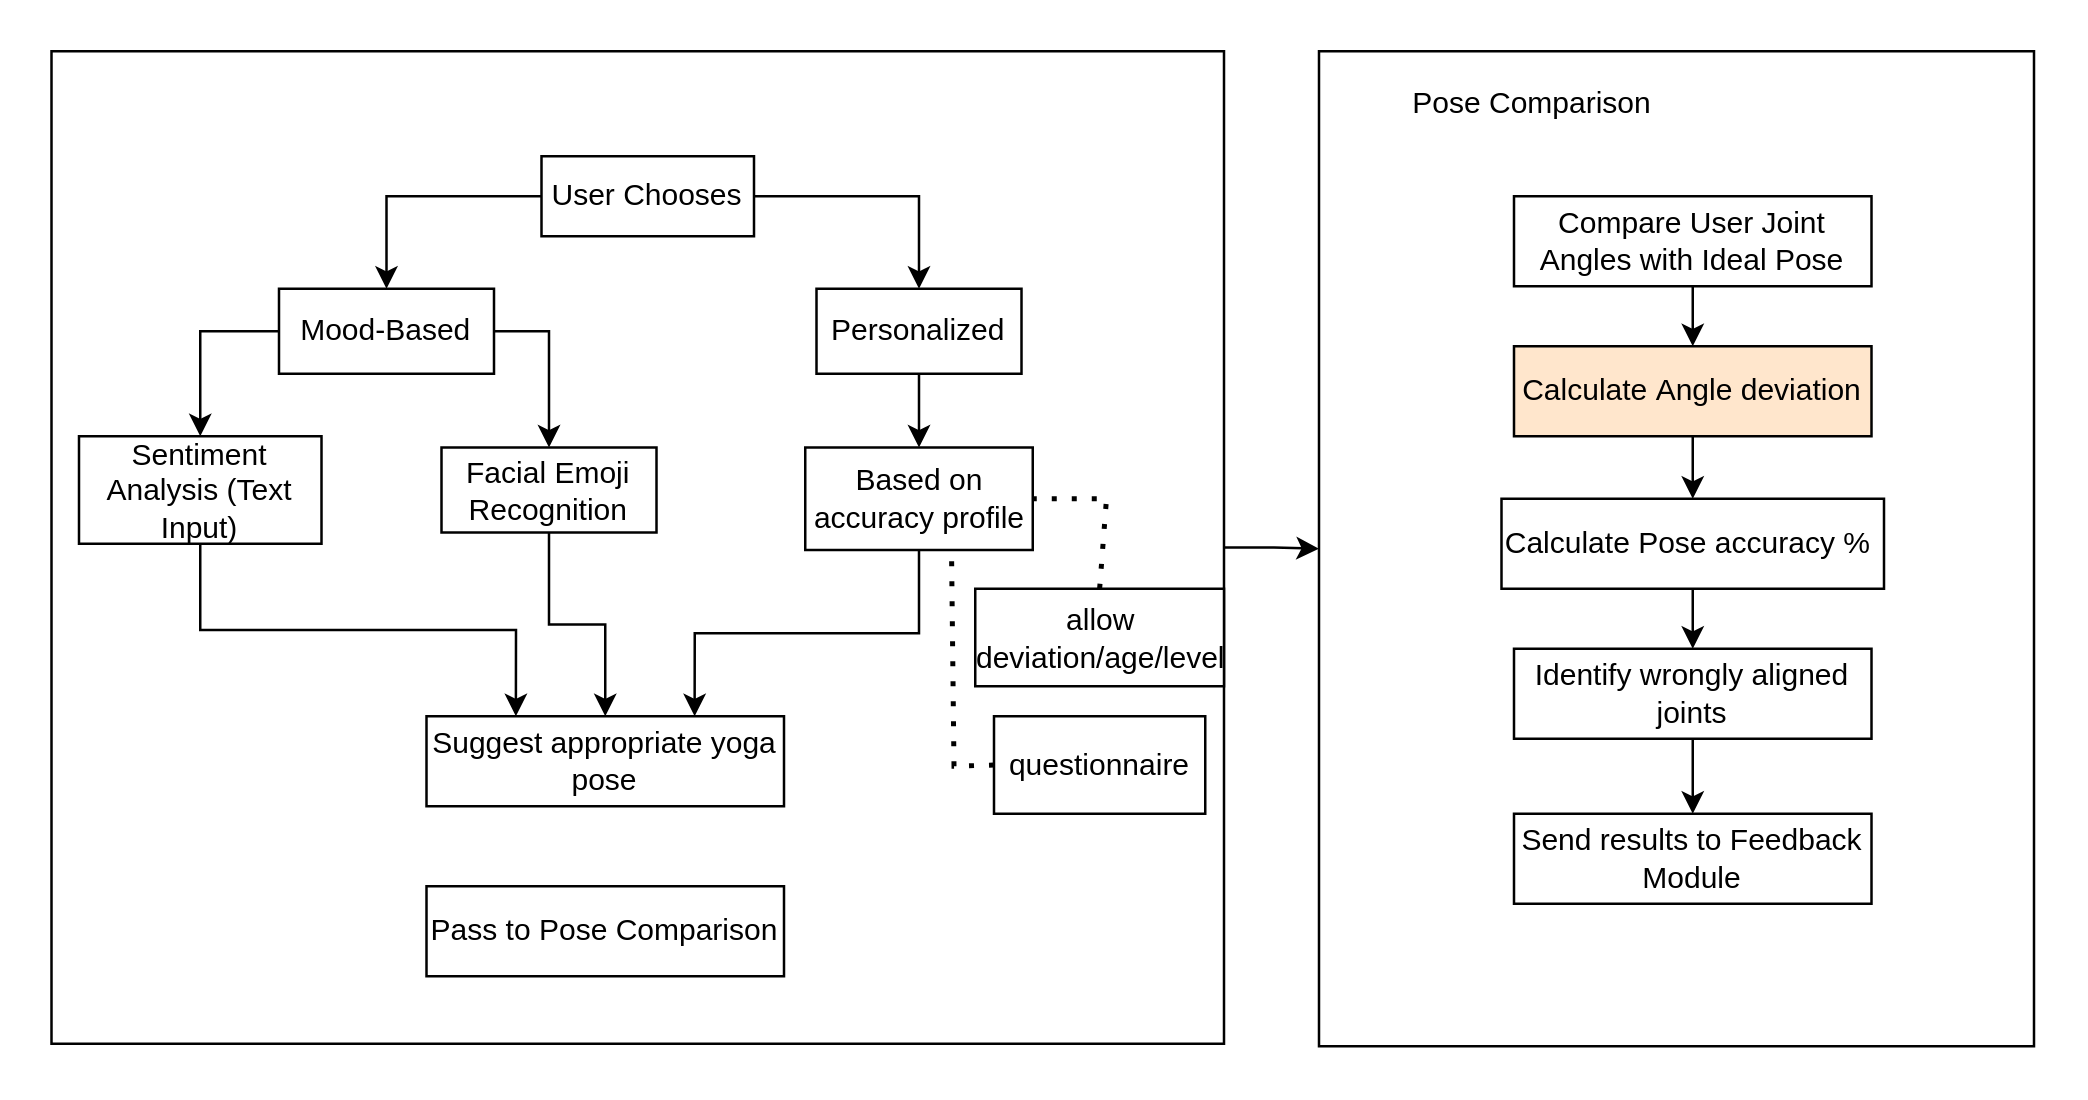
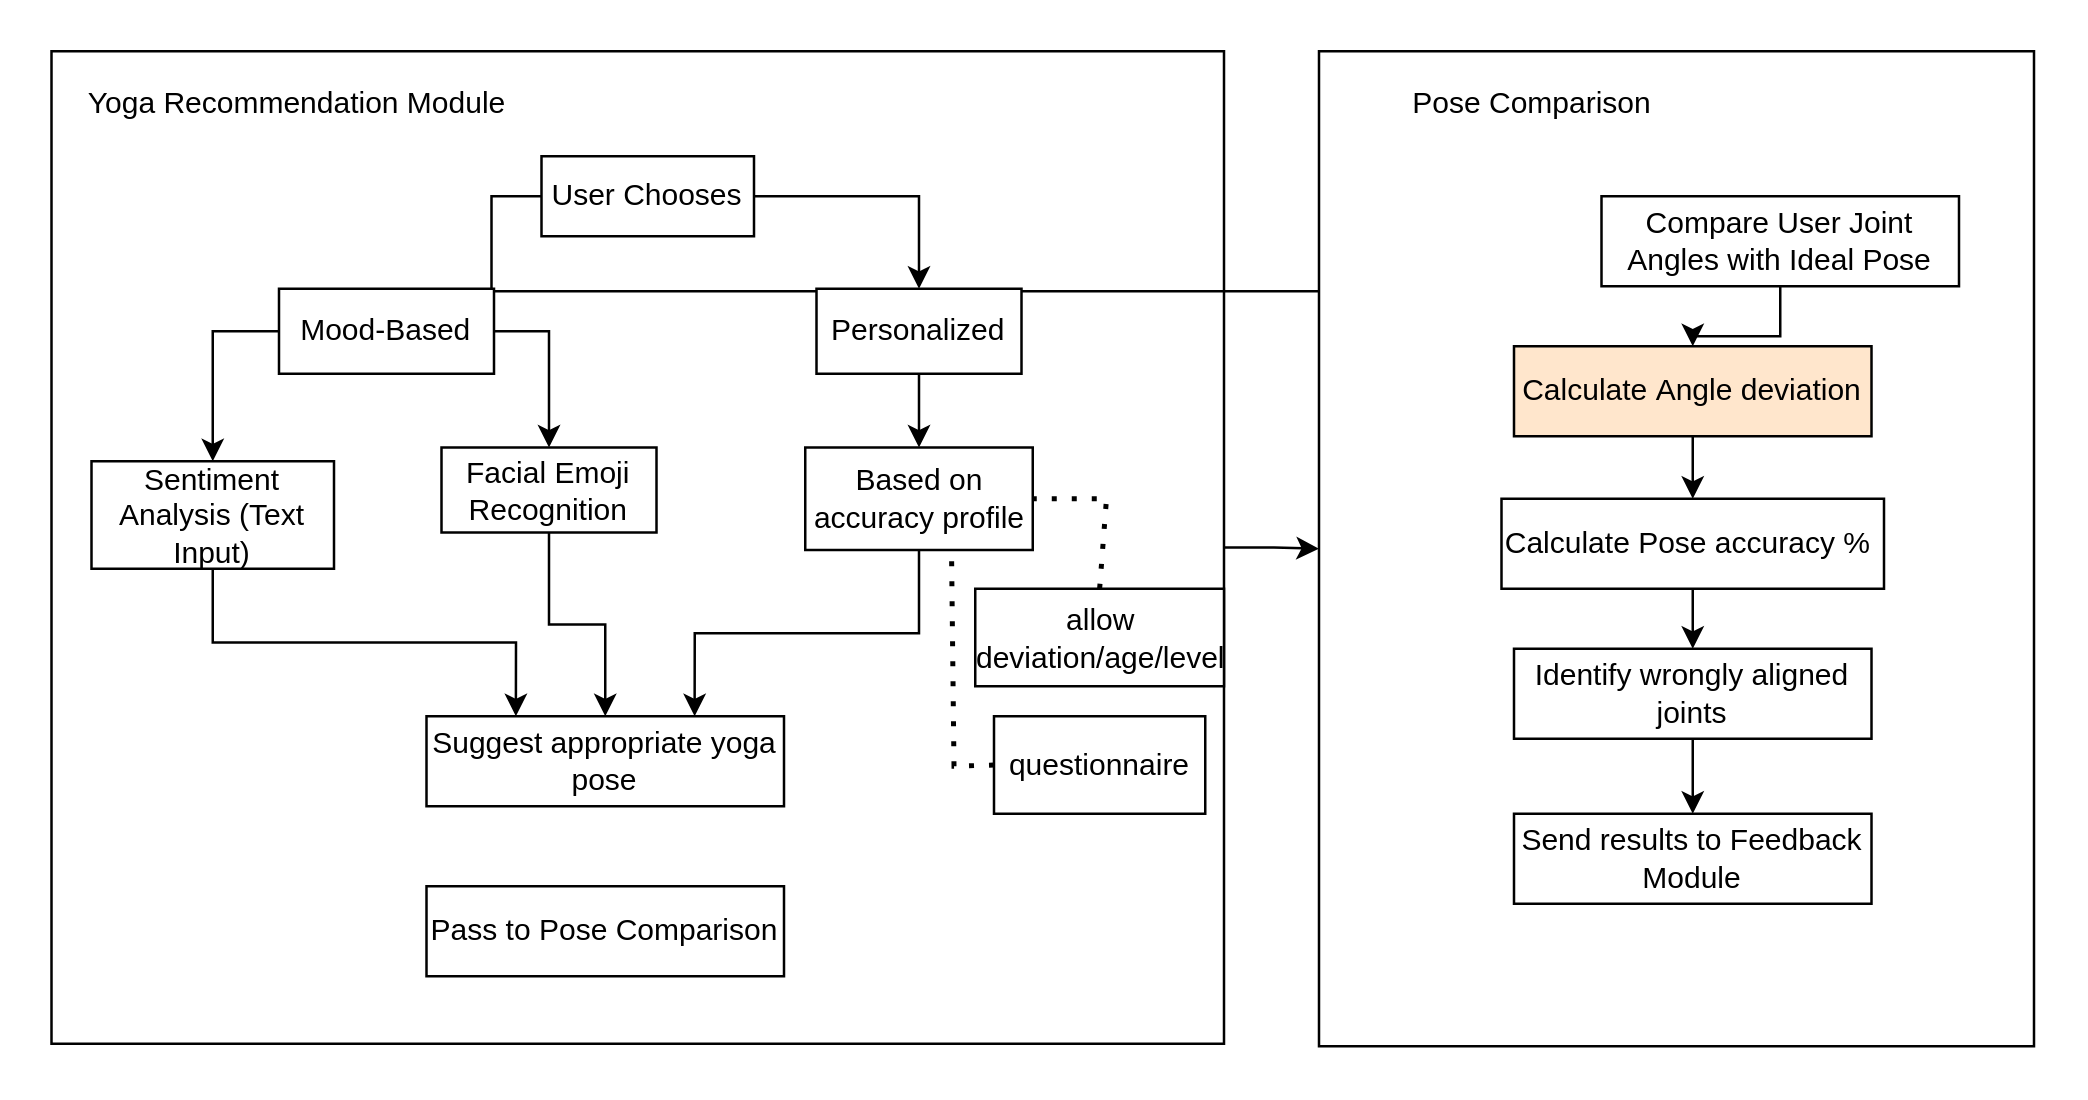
node "Yoga Recommendation Module": added
edge "User Chooses" -> "Mood-Based": now "User Chooses" -> "Calculate Angle deviation"
node "Compare User Joint Angles with Ideal Pose": moved (1693, 241) -> (1780, 241)
node "Sentiment Analysis (Text Input)": moved (200, 490) -> (213, 515)
